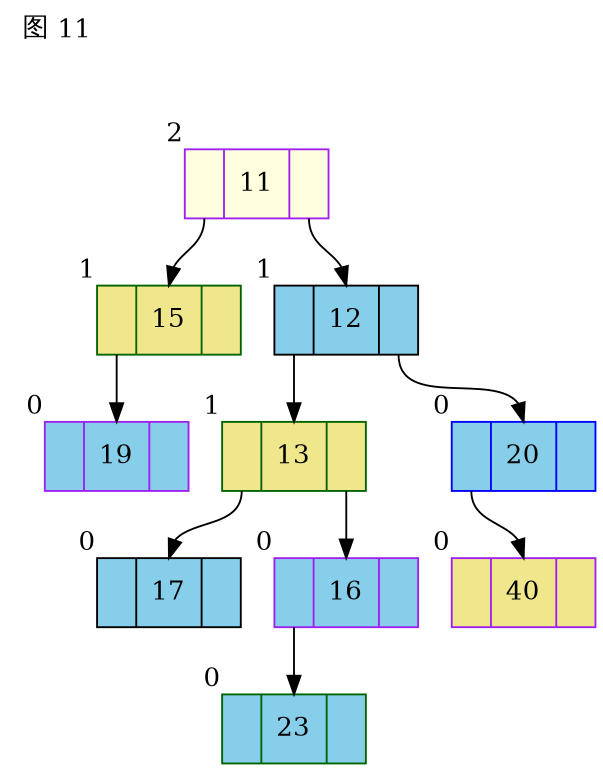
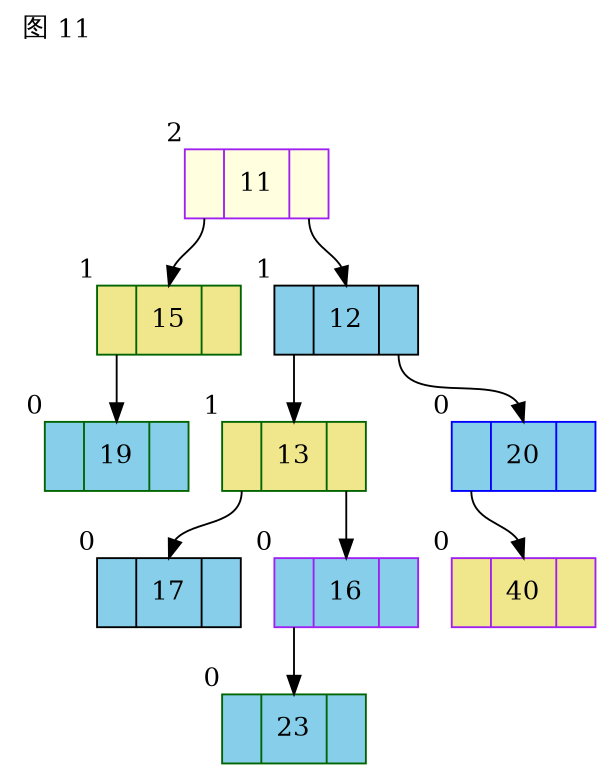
node "19": color purple -> darkgreen
